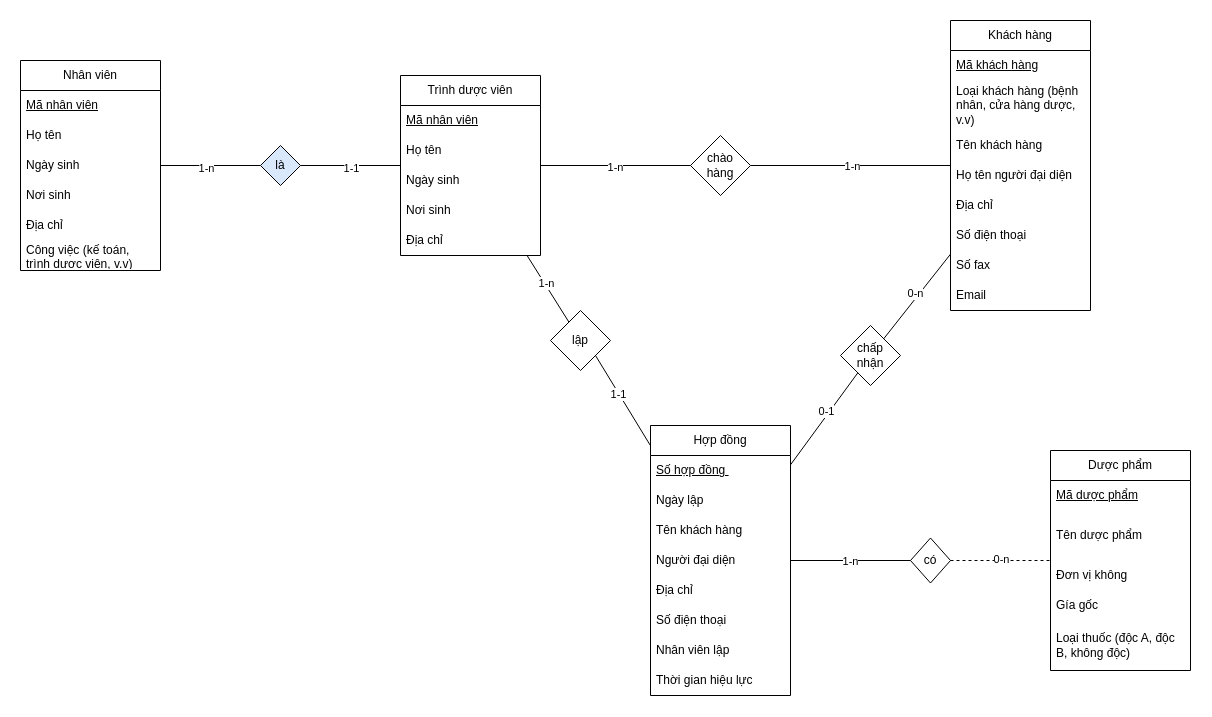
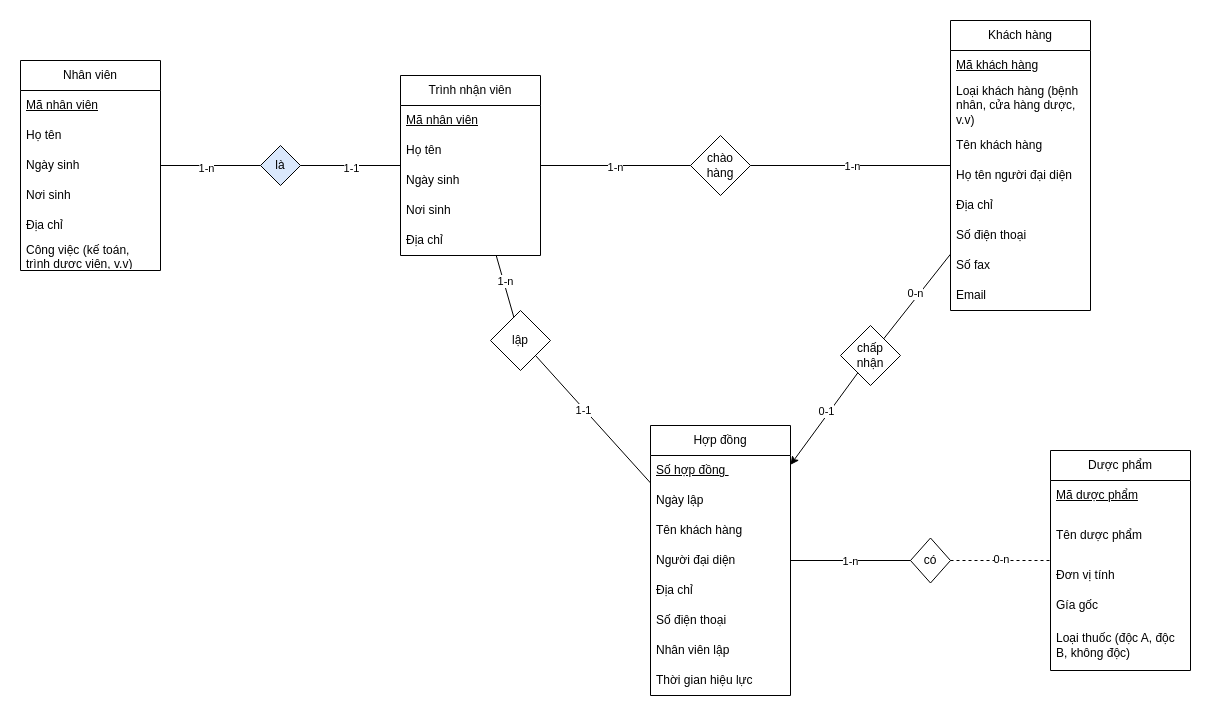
node "Trình dược viên": label "Trình dược viên" -> "Trình nhận viên"
node "lập": moved (581, 341) -> (521, 341)
edge "chấp nhận" -- "Hợp đồng": arrowhead none -> classic
node "Đơn vị không": label "Đơn vị không" -> "Đơn vị tính"
